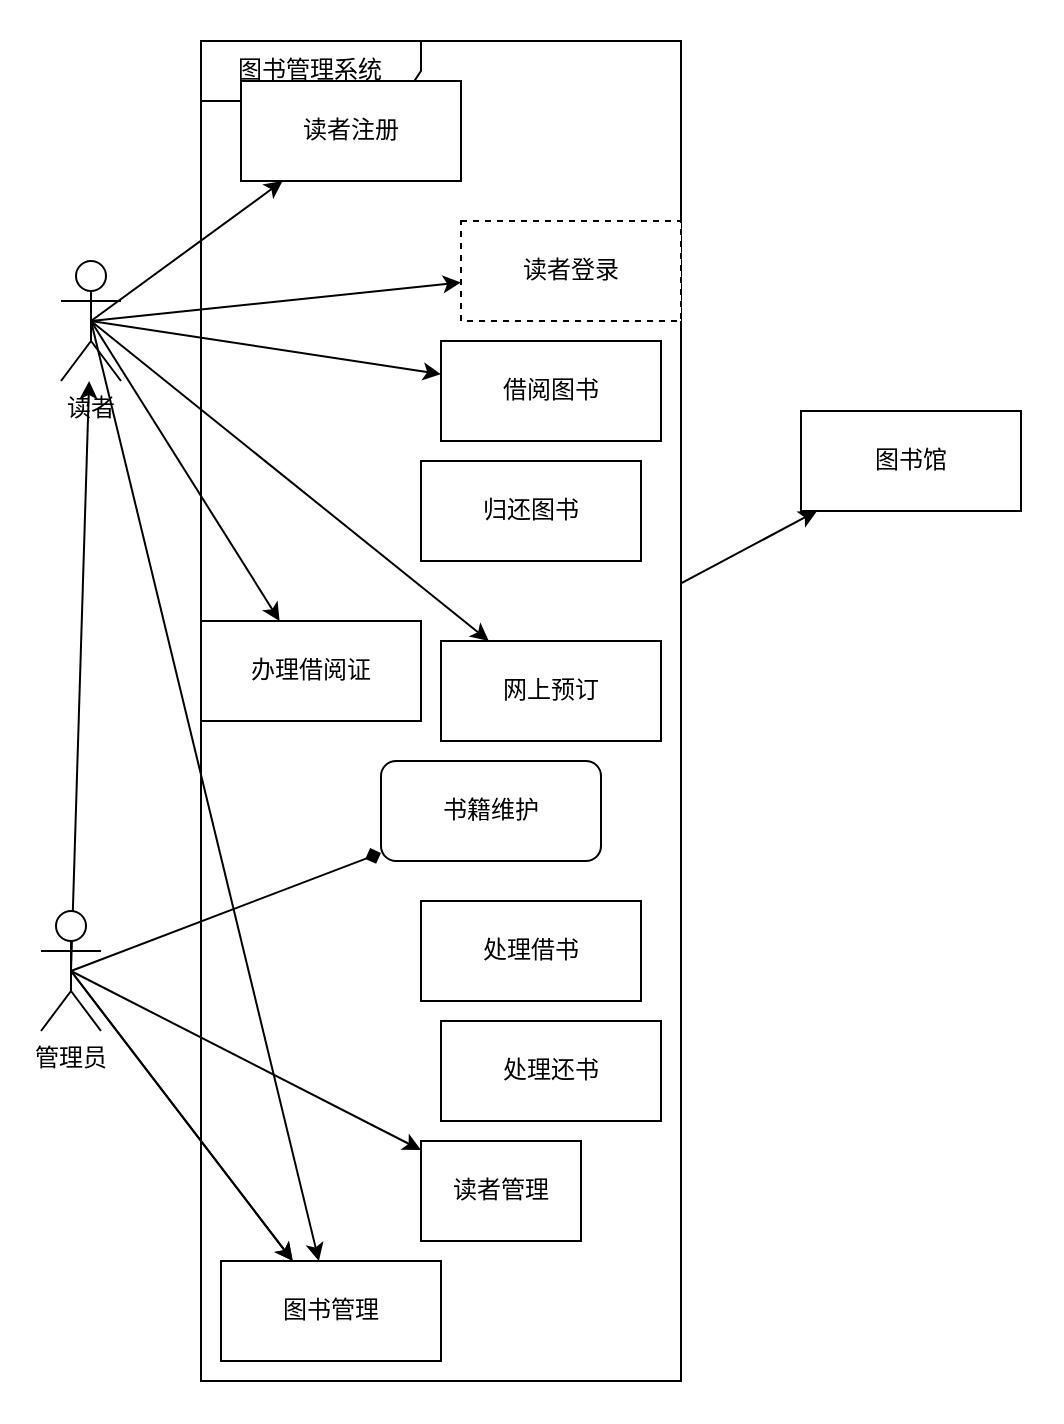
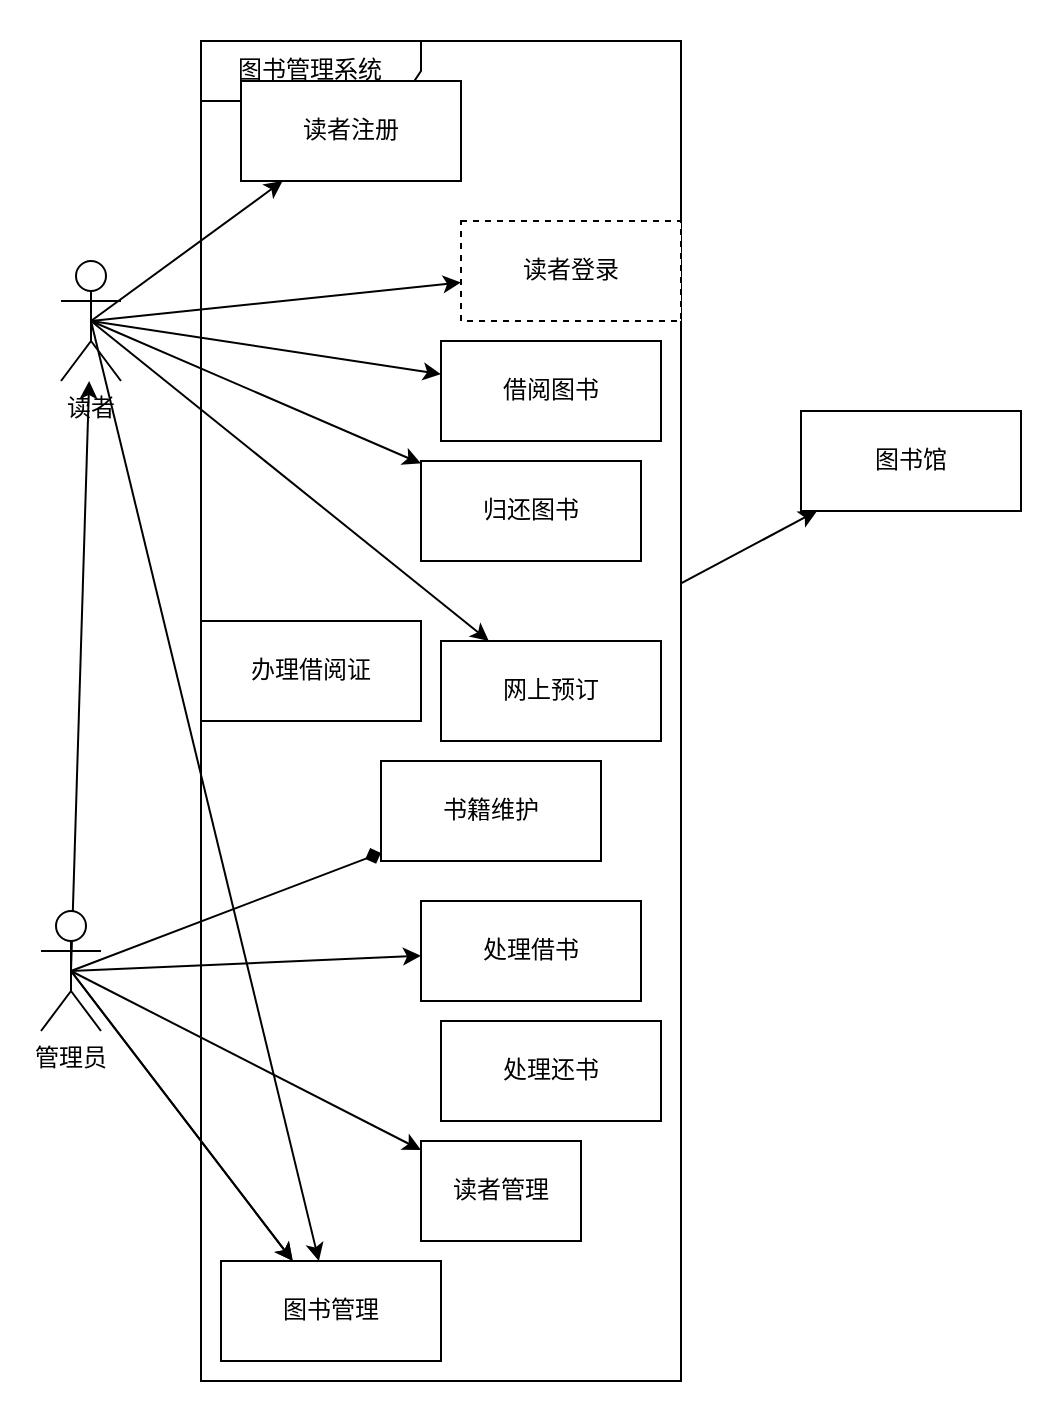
edge "读者" -> "办理借阅证": now "读者" -> "归还图书"
node "书籍维护": shape rounded rectangle -> rectangle
edge "管理员" -> "处理借书": added
